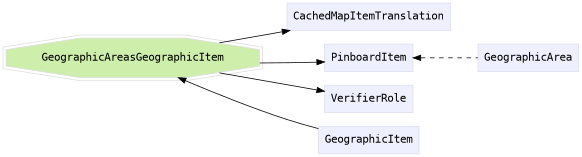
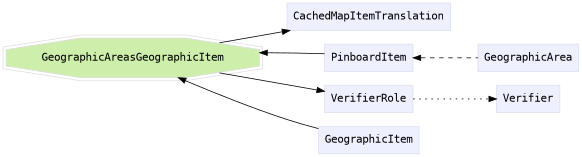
edge "GeographicAreasGeographicItem" -> "PinboardItem": reversed
node "Verifier": added
